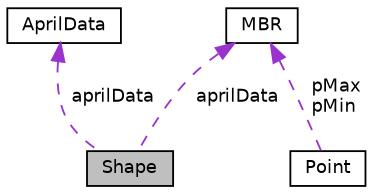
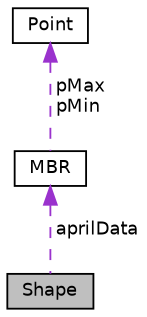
node "AprilData": removed
edge "Point" -> "MBR": reversed
